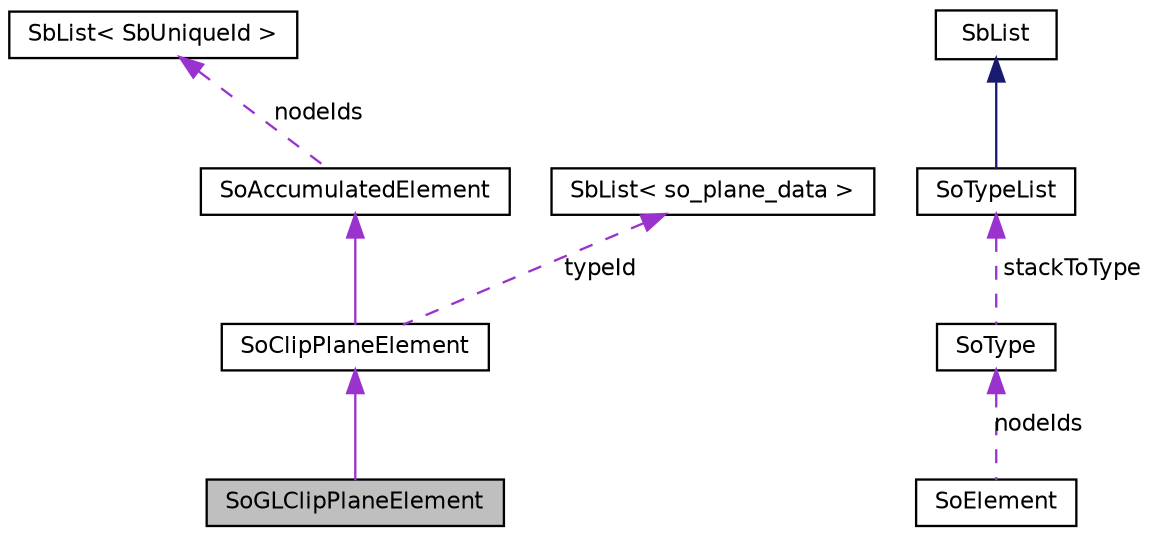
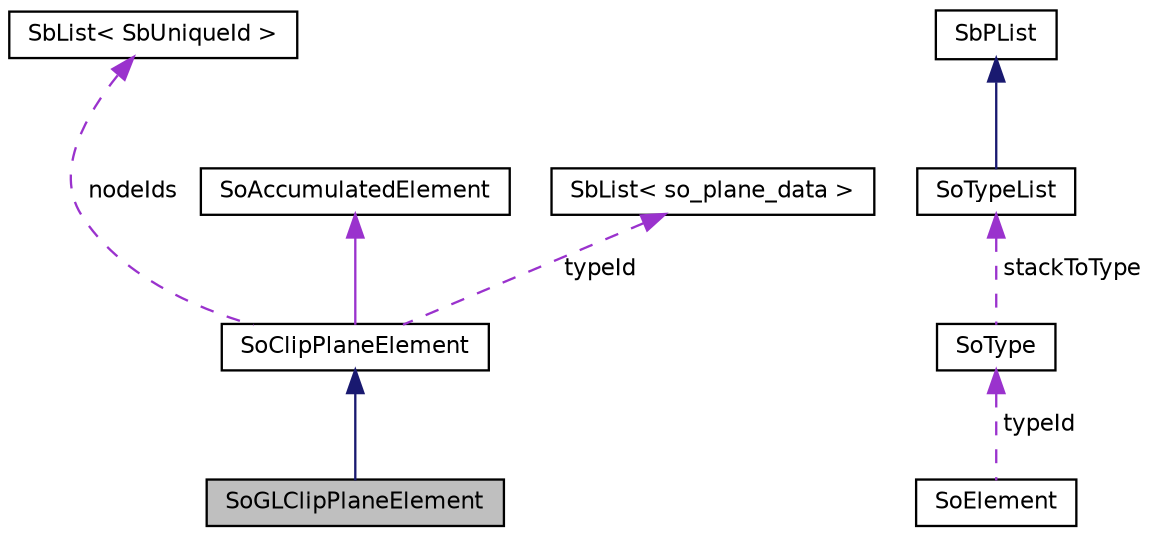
node "SbList": label "SbList" -> "SbPList"
edge "SoAccumulatedElement" -> "SbList< SbUniqueId >": now "SoClipPlaneElement" -> "SbList< SbUniqueId >"
edge "SoElement" -> "SoType": label " nodeIds" -> " typeId"
edge "SoGLClipPlaneElement" -> "SoClipPlaneElement": color darkorchid3 -> midnightblue
